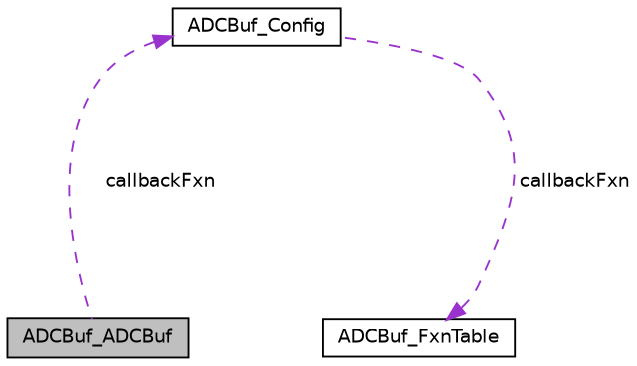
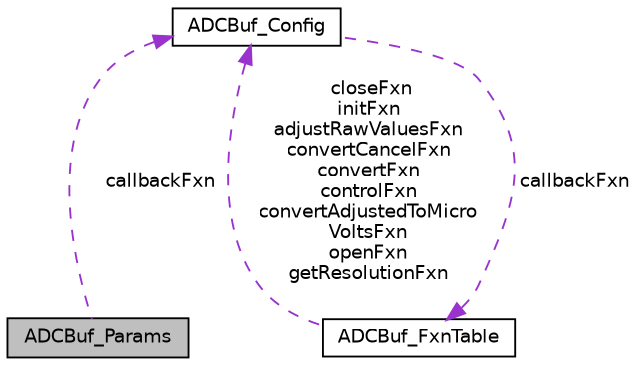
edge "ADCBuf_FxnTable" -> "ADCBuf_Config": added, label "closeFxn initFxn adjustRawValuesFxn convertCancelFxn convertFxn controlFxn convertAdjustedToMicro VoltsFxn openFxn getResolutionFxn"
node "ADCBuf_ADCBuf": label "ADCBuf_ADCBuf" -> "ADCBuf_Params"
